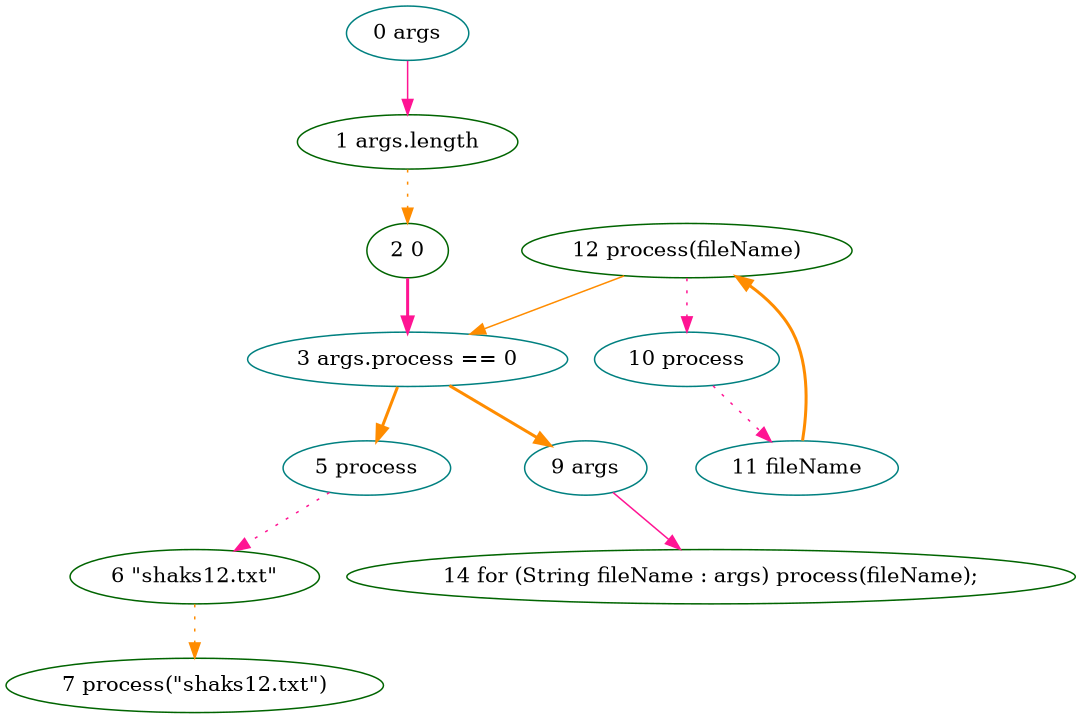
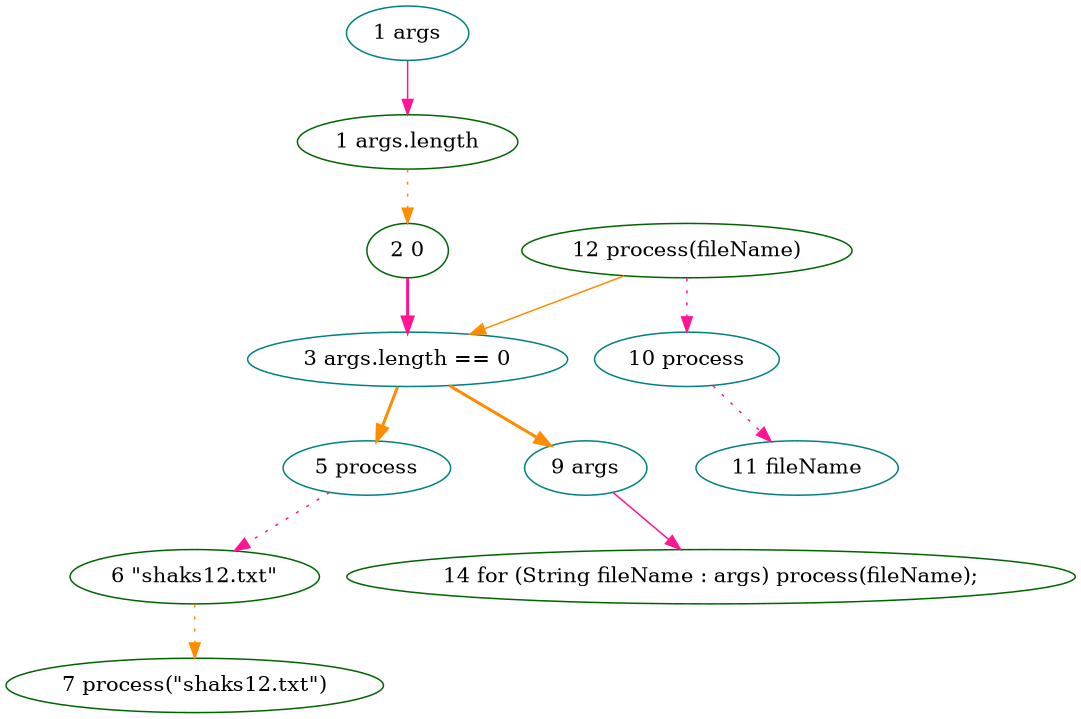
node "0 args": label "0 args" -> "1 args"
edge "11 fileName" -> "12 process(fileName)": removed
node "3 args.process == 0": label "3 args.process == 0" -> "3 args.length == 0"
